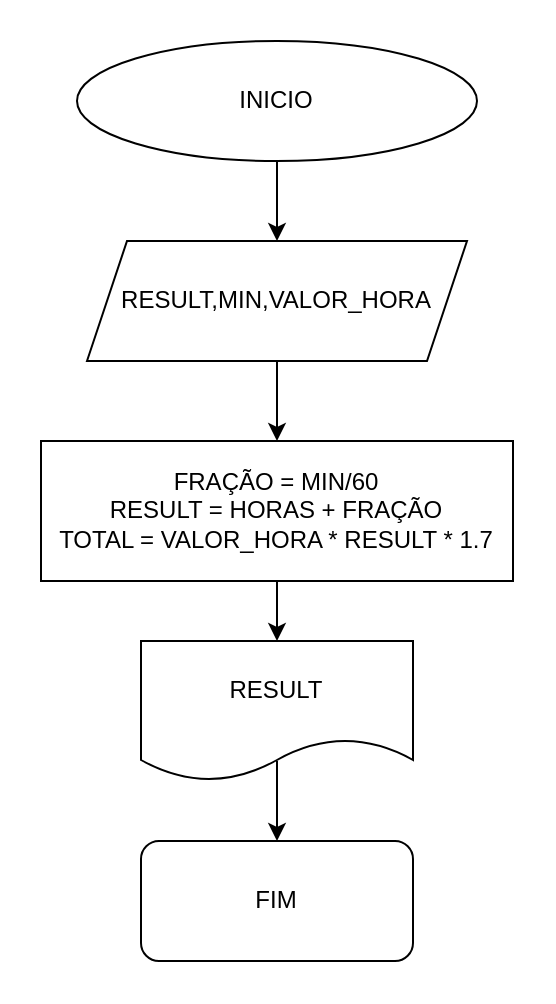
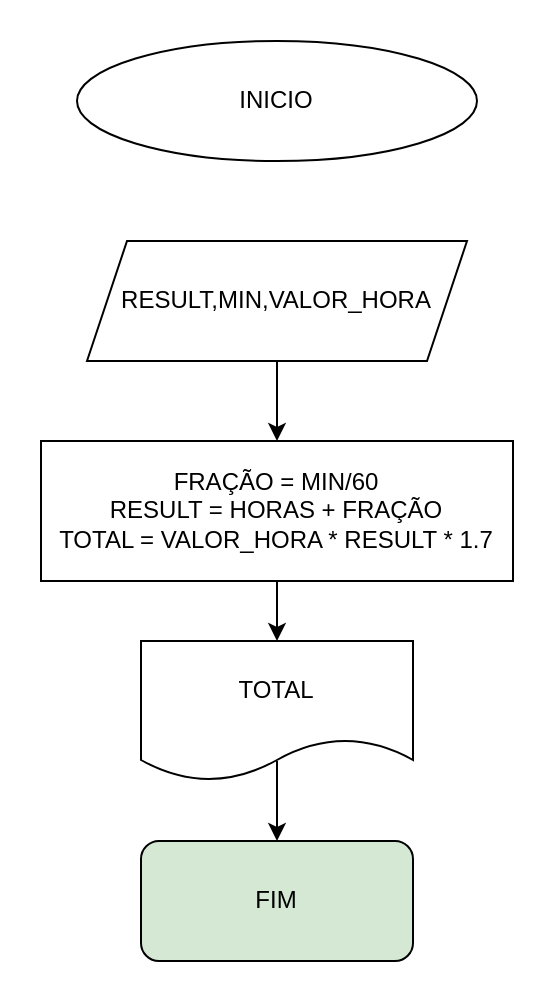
edge "INICIO" -> "RESULT,MIN,VALOR_HORA": removed
node "RESULT": label "RESULT" -> "TOTAL"
node "FIM": fillcolor #ffffff -> #d5e8d4
